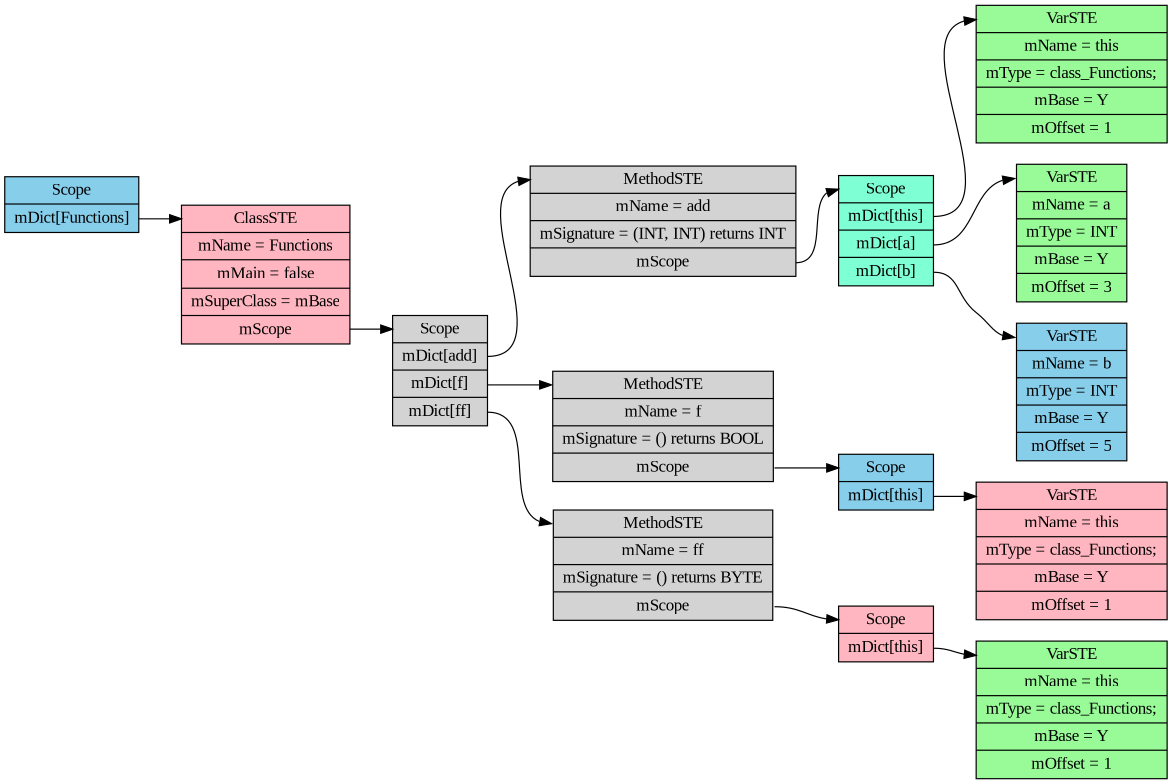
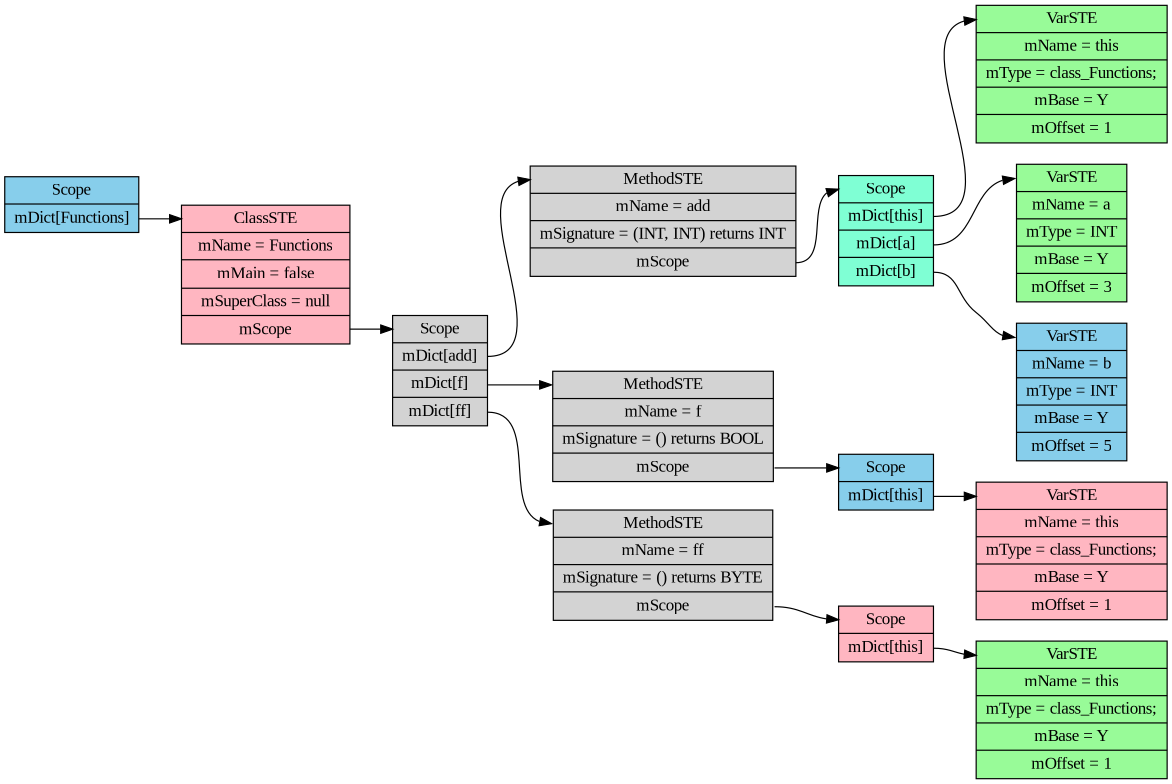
node "ClassSTE": text "mSuperClass = mBase" -> "mSuperClass = null"
